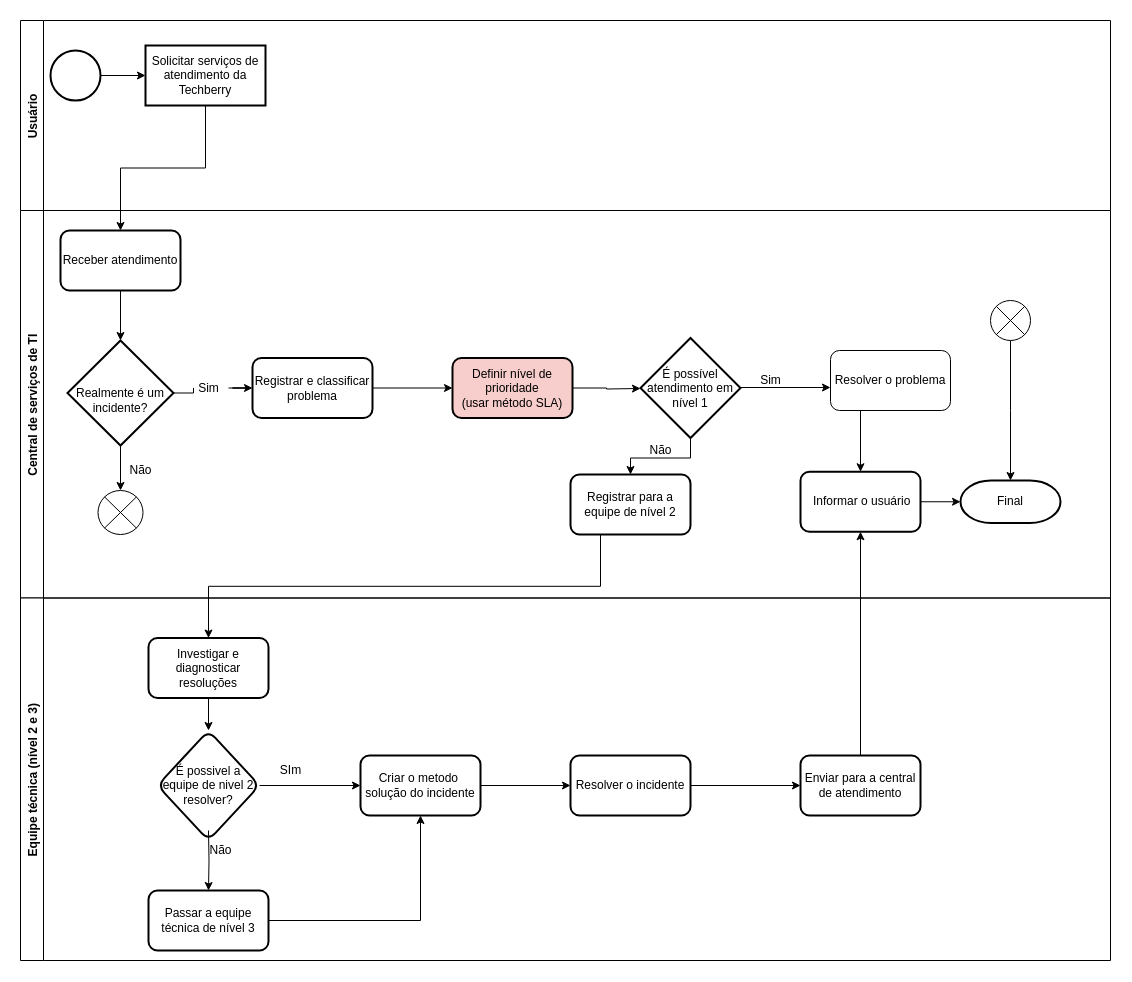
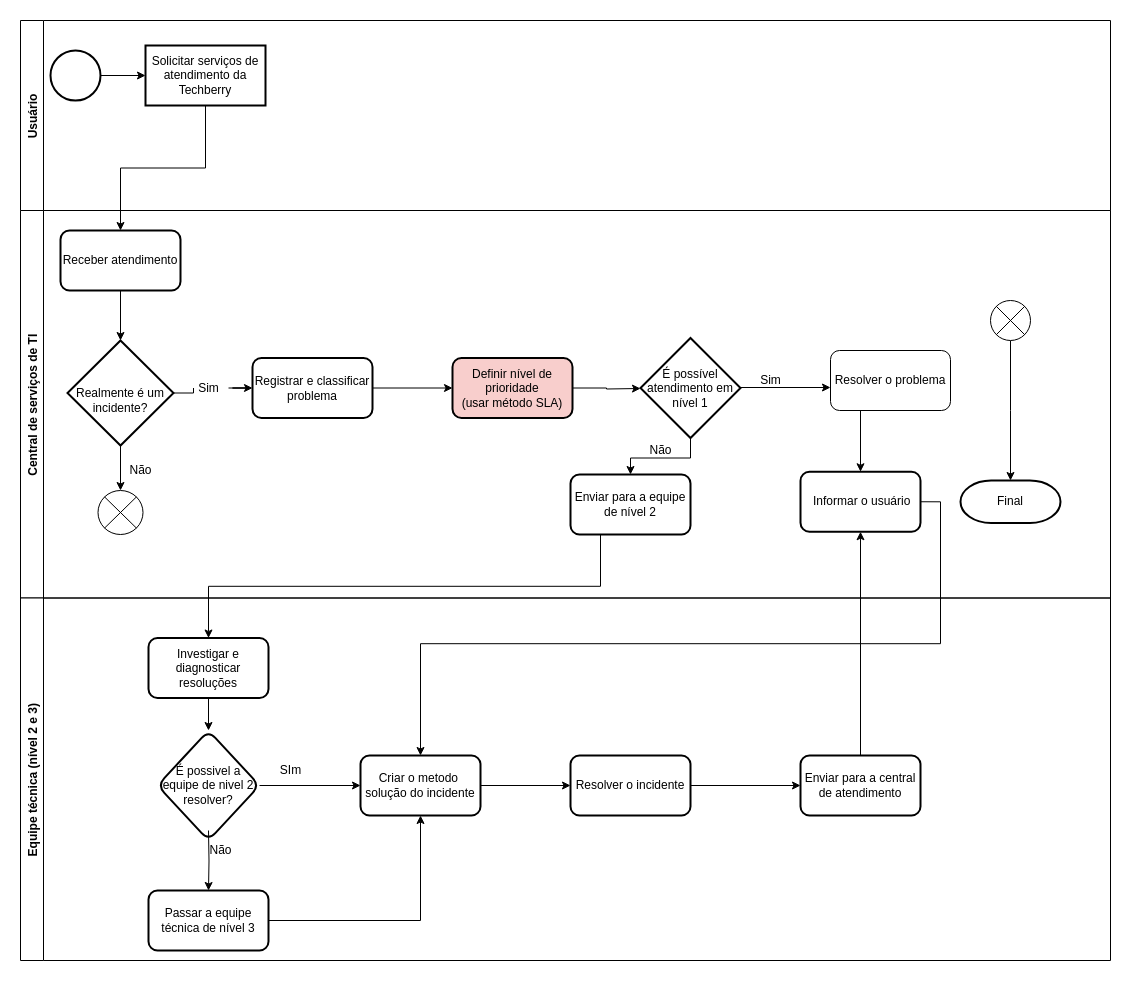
edge "Informar o usuário" -> "Final": now "Informar o usuário" -> "Criar o metodo solução do incidente"
node "Registrar para a equipe de nível 2": label "Registrar para a equipe de nível 2" -> "Enviar para a equipe de nível 2"
